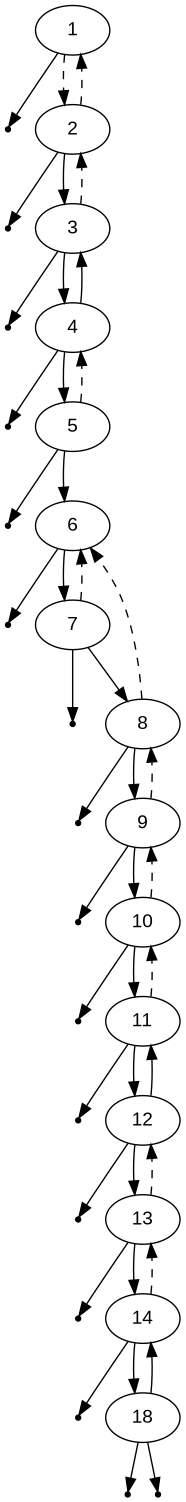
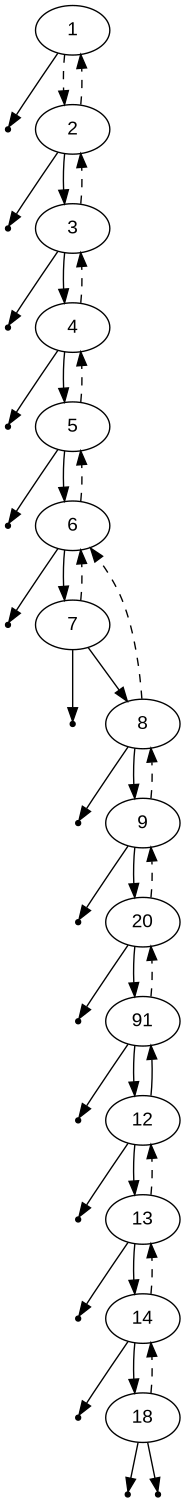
edge "4" -> "3": style solid -> dashed
edge "6" -> "5": added
node "10": label "10" -> "20"
node "11": label "11" -> "91"
edge "18" -> "14": style solid -> dashed
